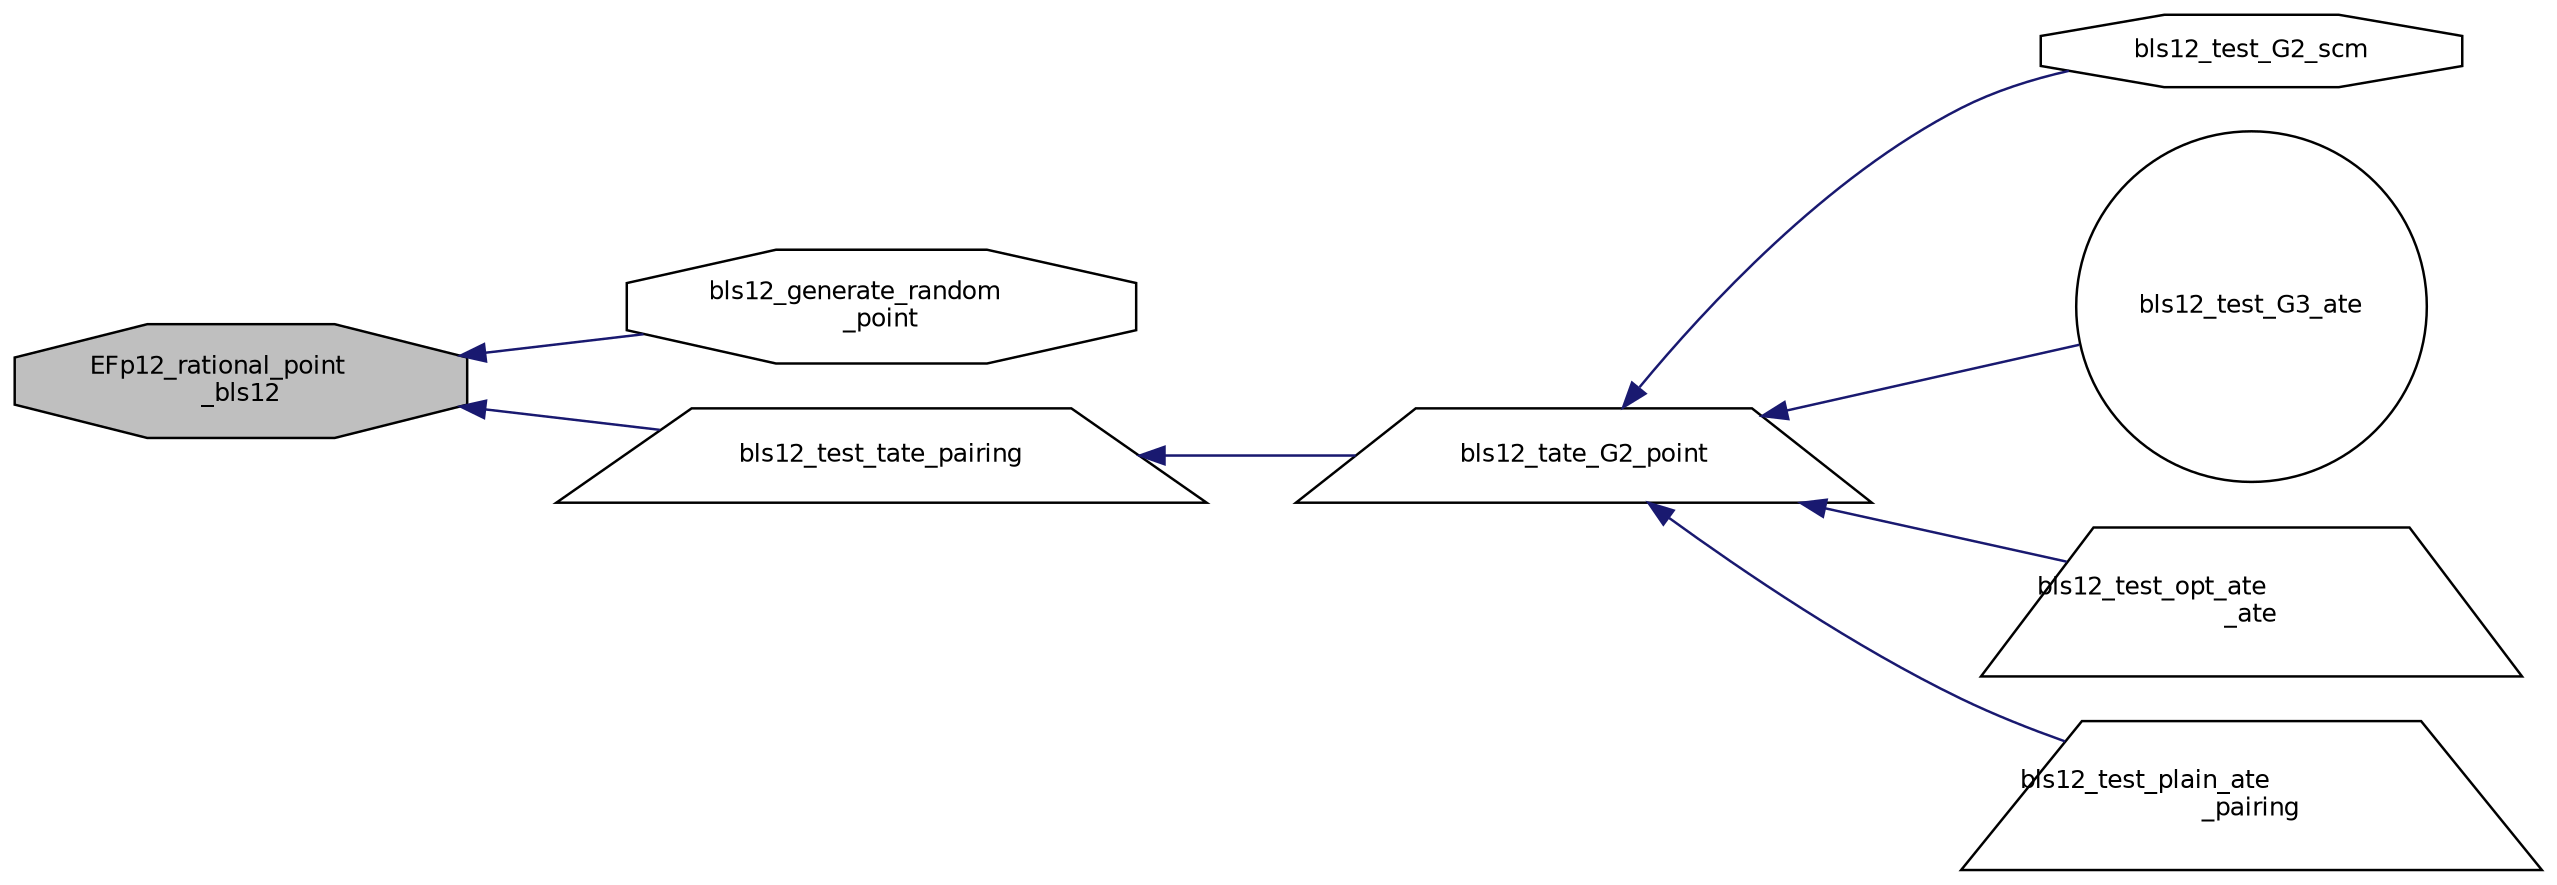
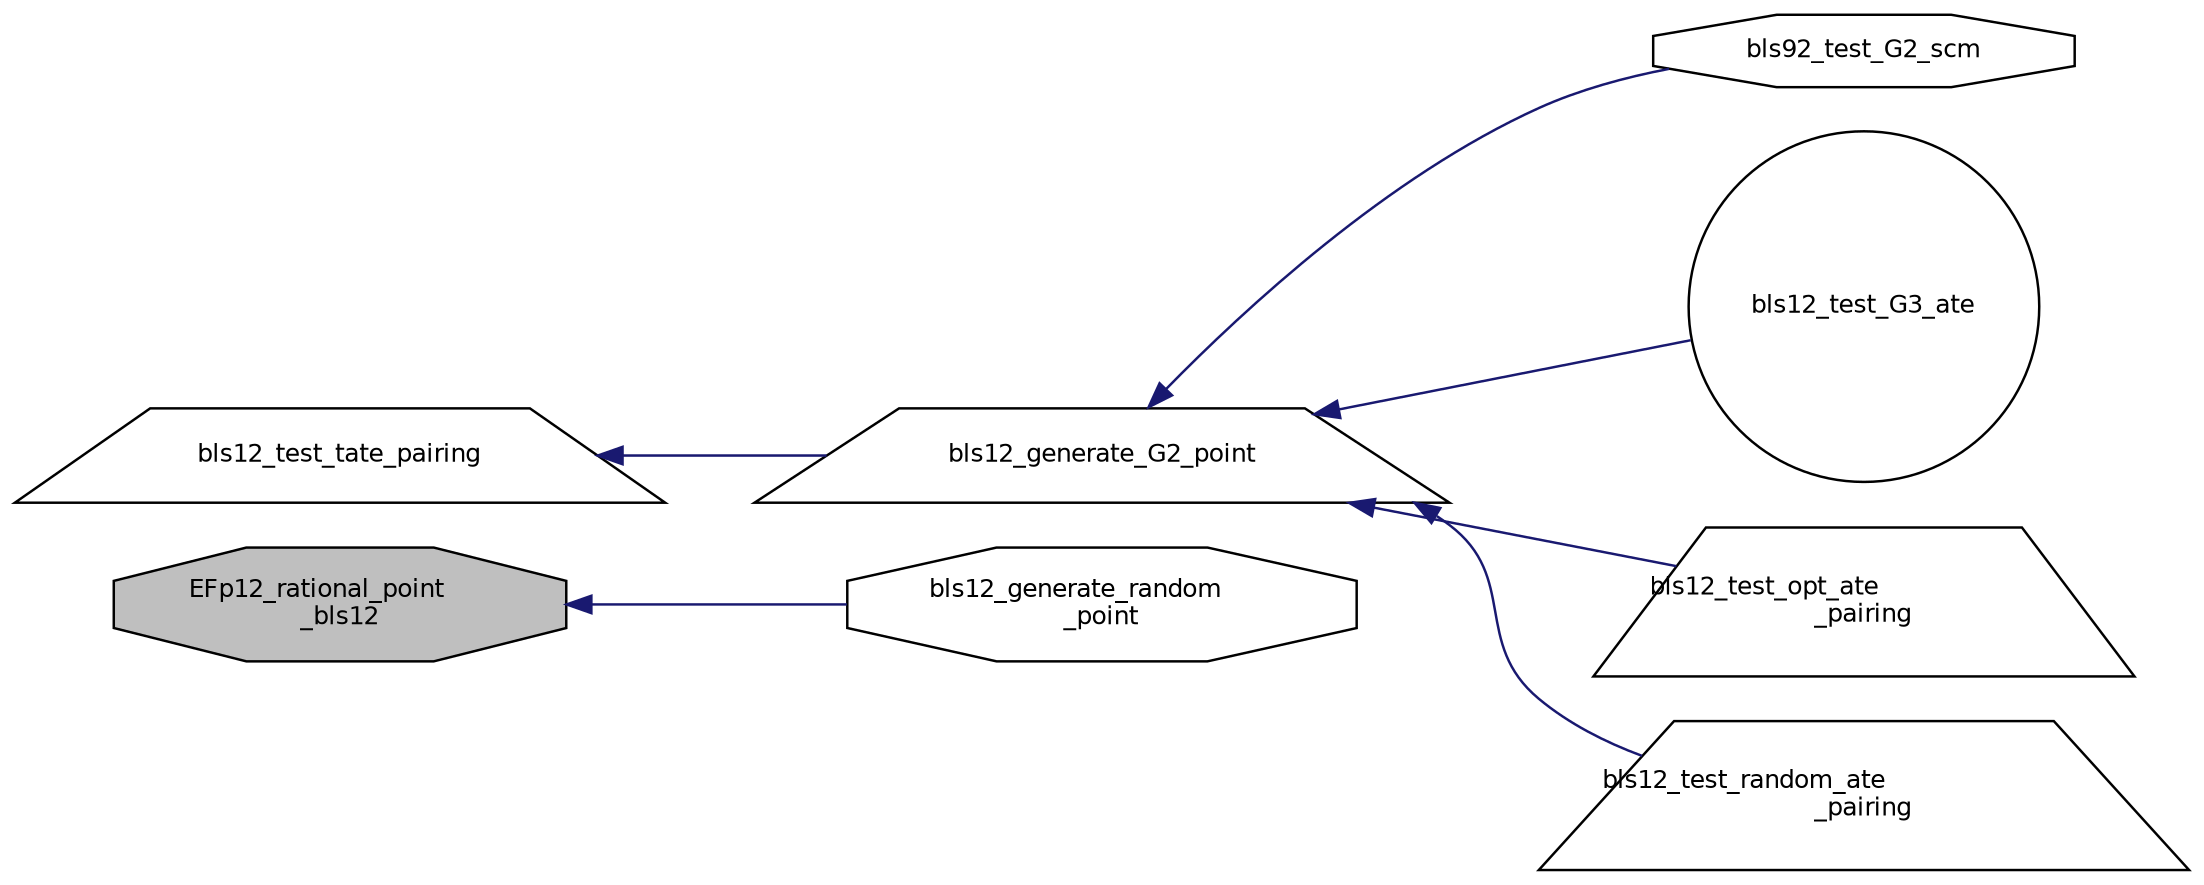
node "bls12_test_G2_scm": label "bls12_test_G2_scm" -> "bls92_test_G2_scm"
edge "bls12_test_tate_pairing" -> "EFp12_rational_point _bls12": removed
node "bls12_tate_G2_point": label "bls12_tate_G2_point" -> "bls12_generate_G2_point"
node "bls12_test_opt_ate _ate": label "bls12_test_opt_ate _ate" -> "bls12_test_opt_ate _pairing"
node "bls12_test_plain_ate _pairing": label "bls12_test_plain_ate _pairing" -> "bls12_test_random_ate _pairing"
